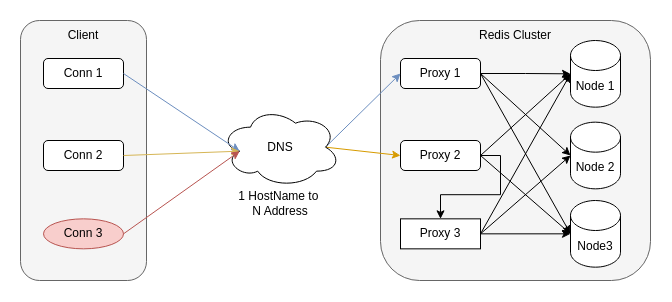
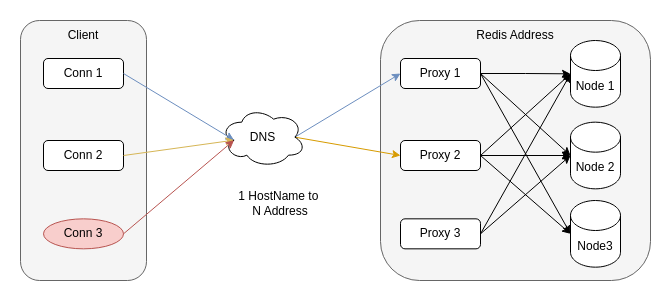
node "Redis Cluster": label "Redis Cluster" -> "Redis Address"
node "DNS": size 120x80 -> 85x60
edge "Proxy 2" -> "Proxy 3": now "Proxy 2" -> "Node 2"
node "Proxy 3": shape rectangle -> rounded rectangle
edge "Proxy 3" -> "Node3": removed
